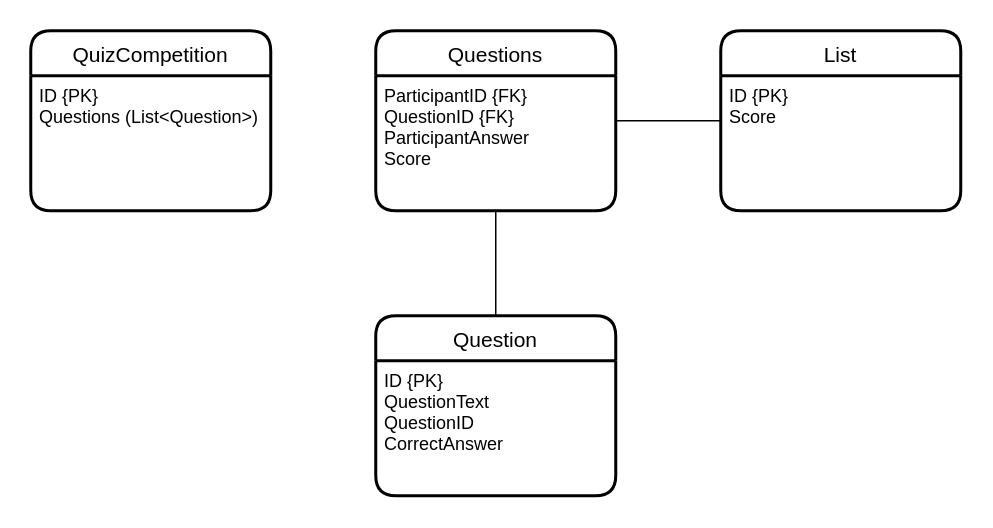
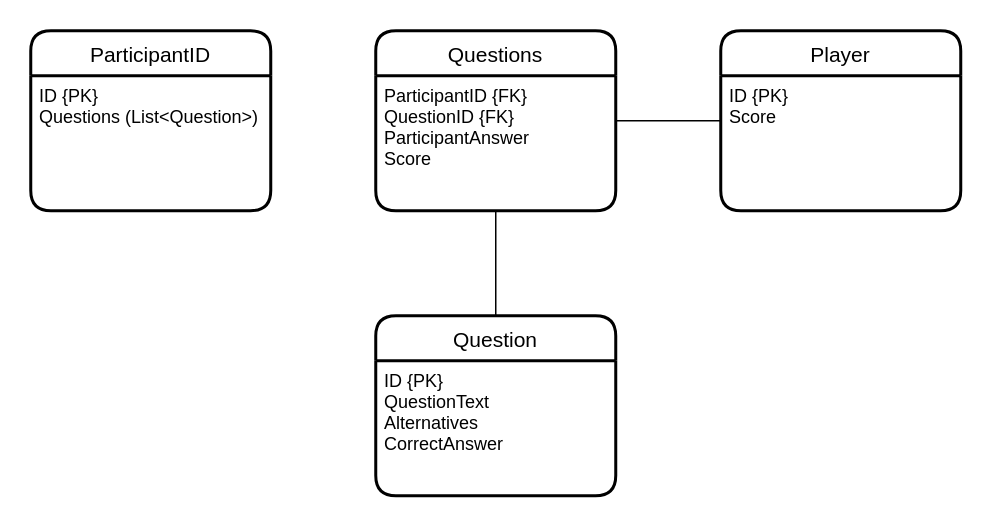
node "QuizCompetition": label "QuizCompetition" -> "ParticipantID"
node "List": label "List" -> "Player"
node "ID {PK} QuestionText QuestionID CorrectAnswer": label "ID {PK} QuestionText QuestionID CorrectAnswer" -> "ID {PK} QuestionText Alternatives CorrectAnswer"
